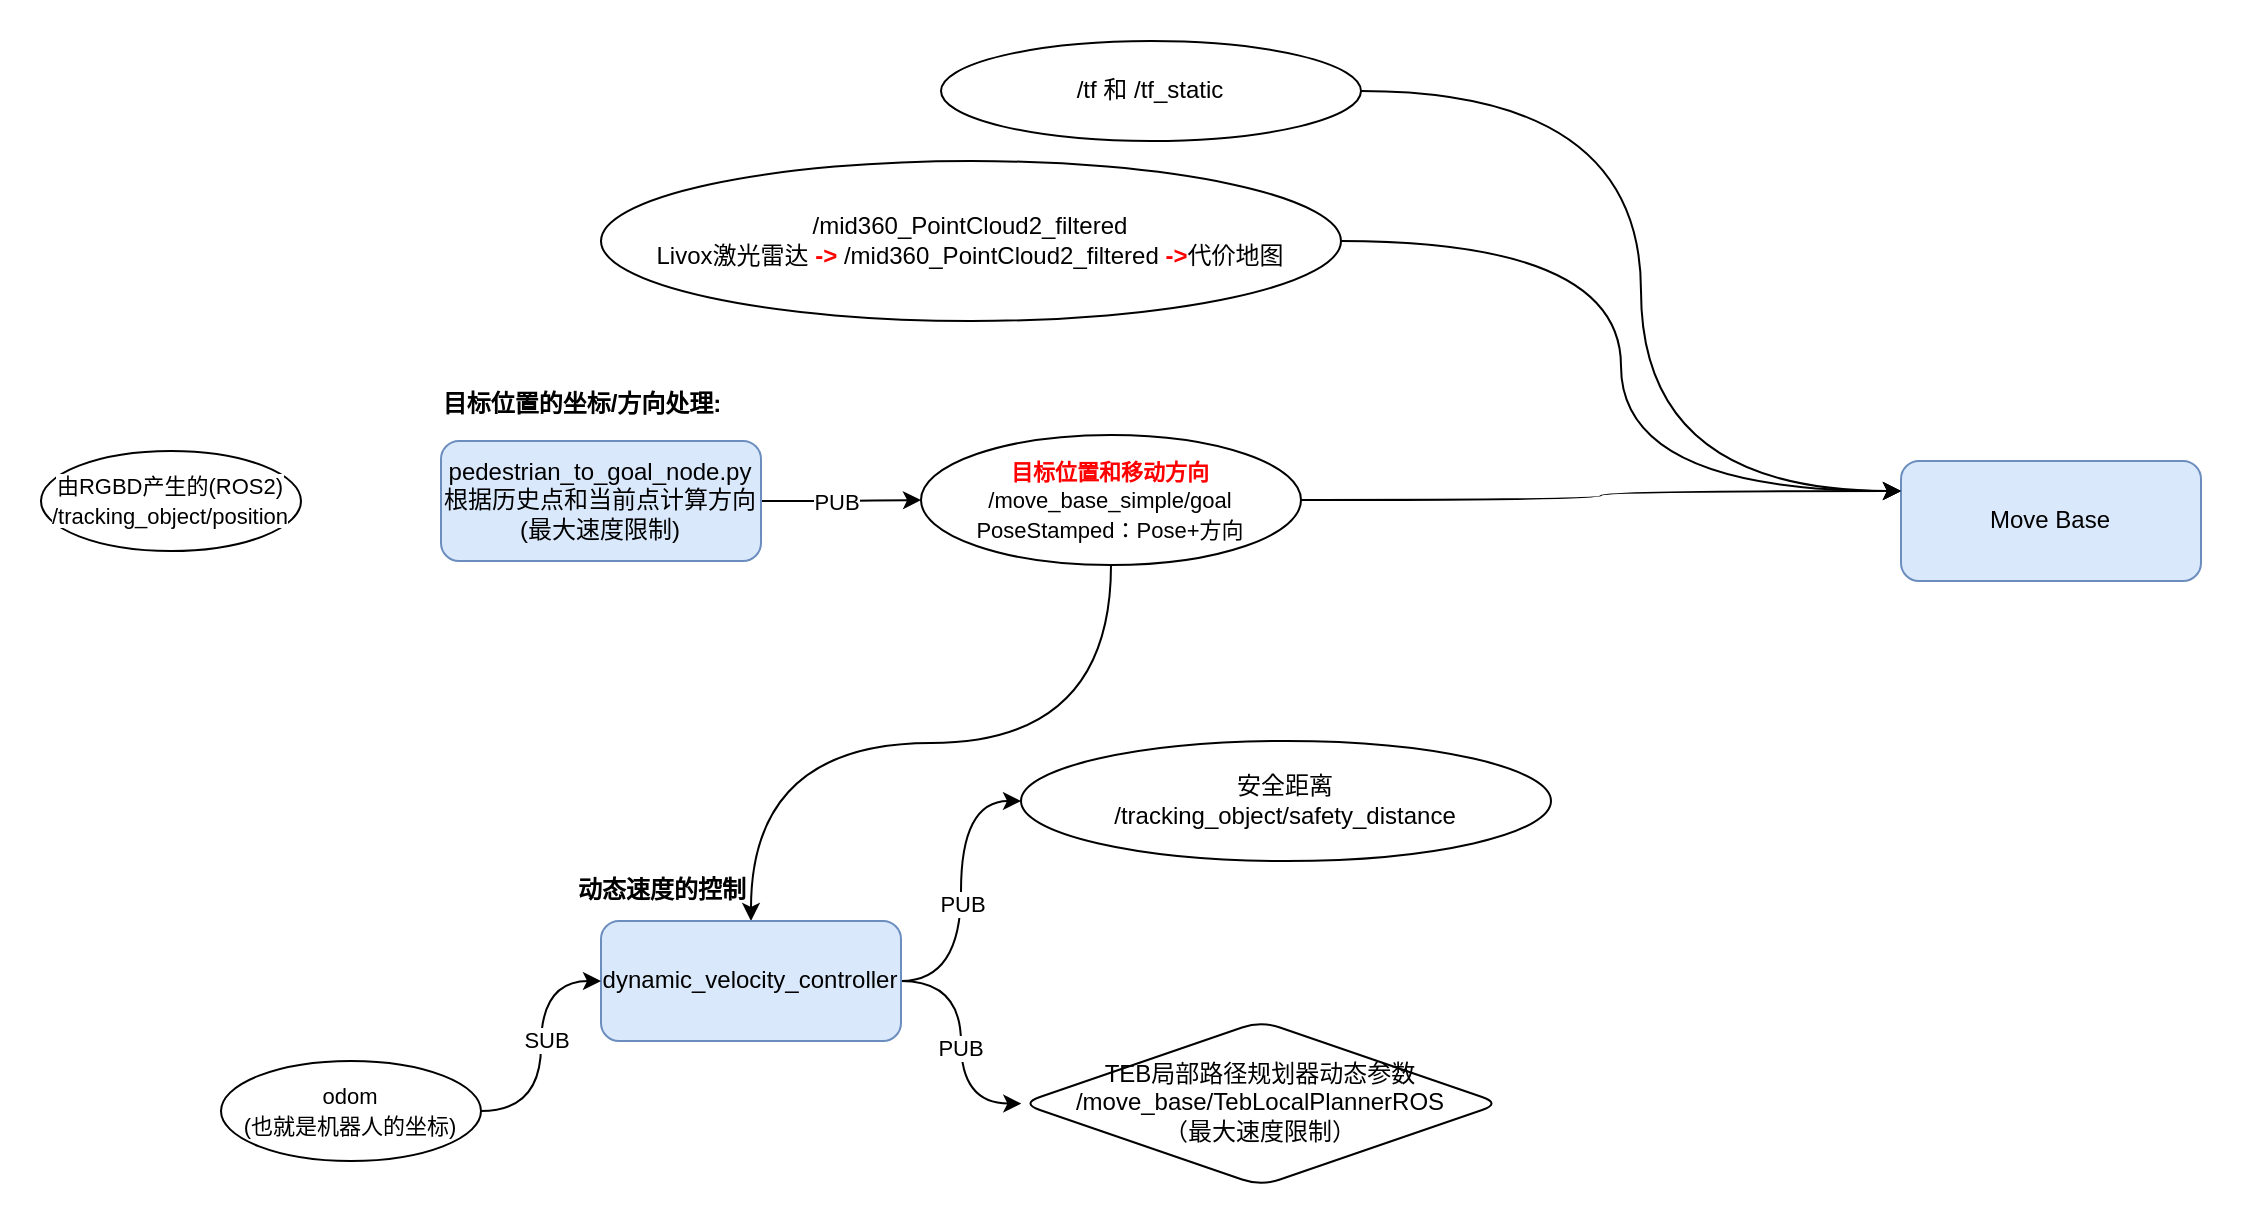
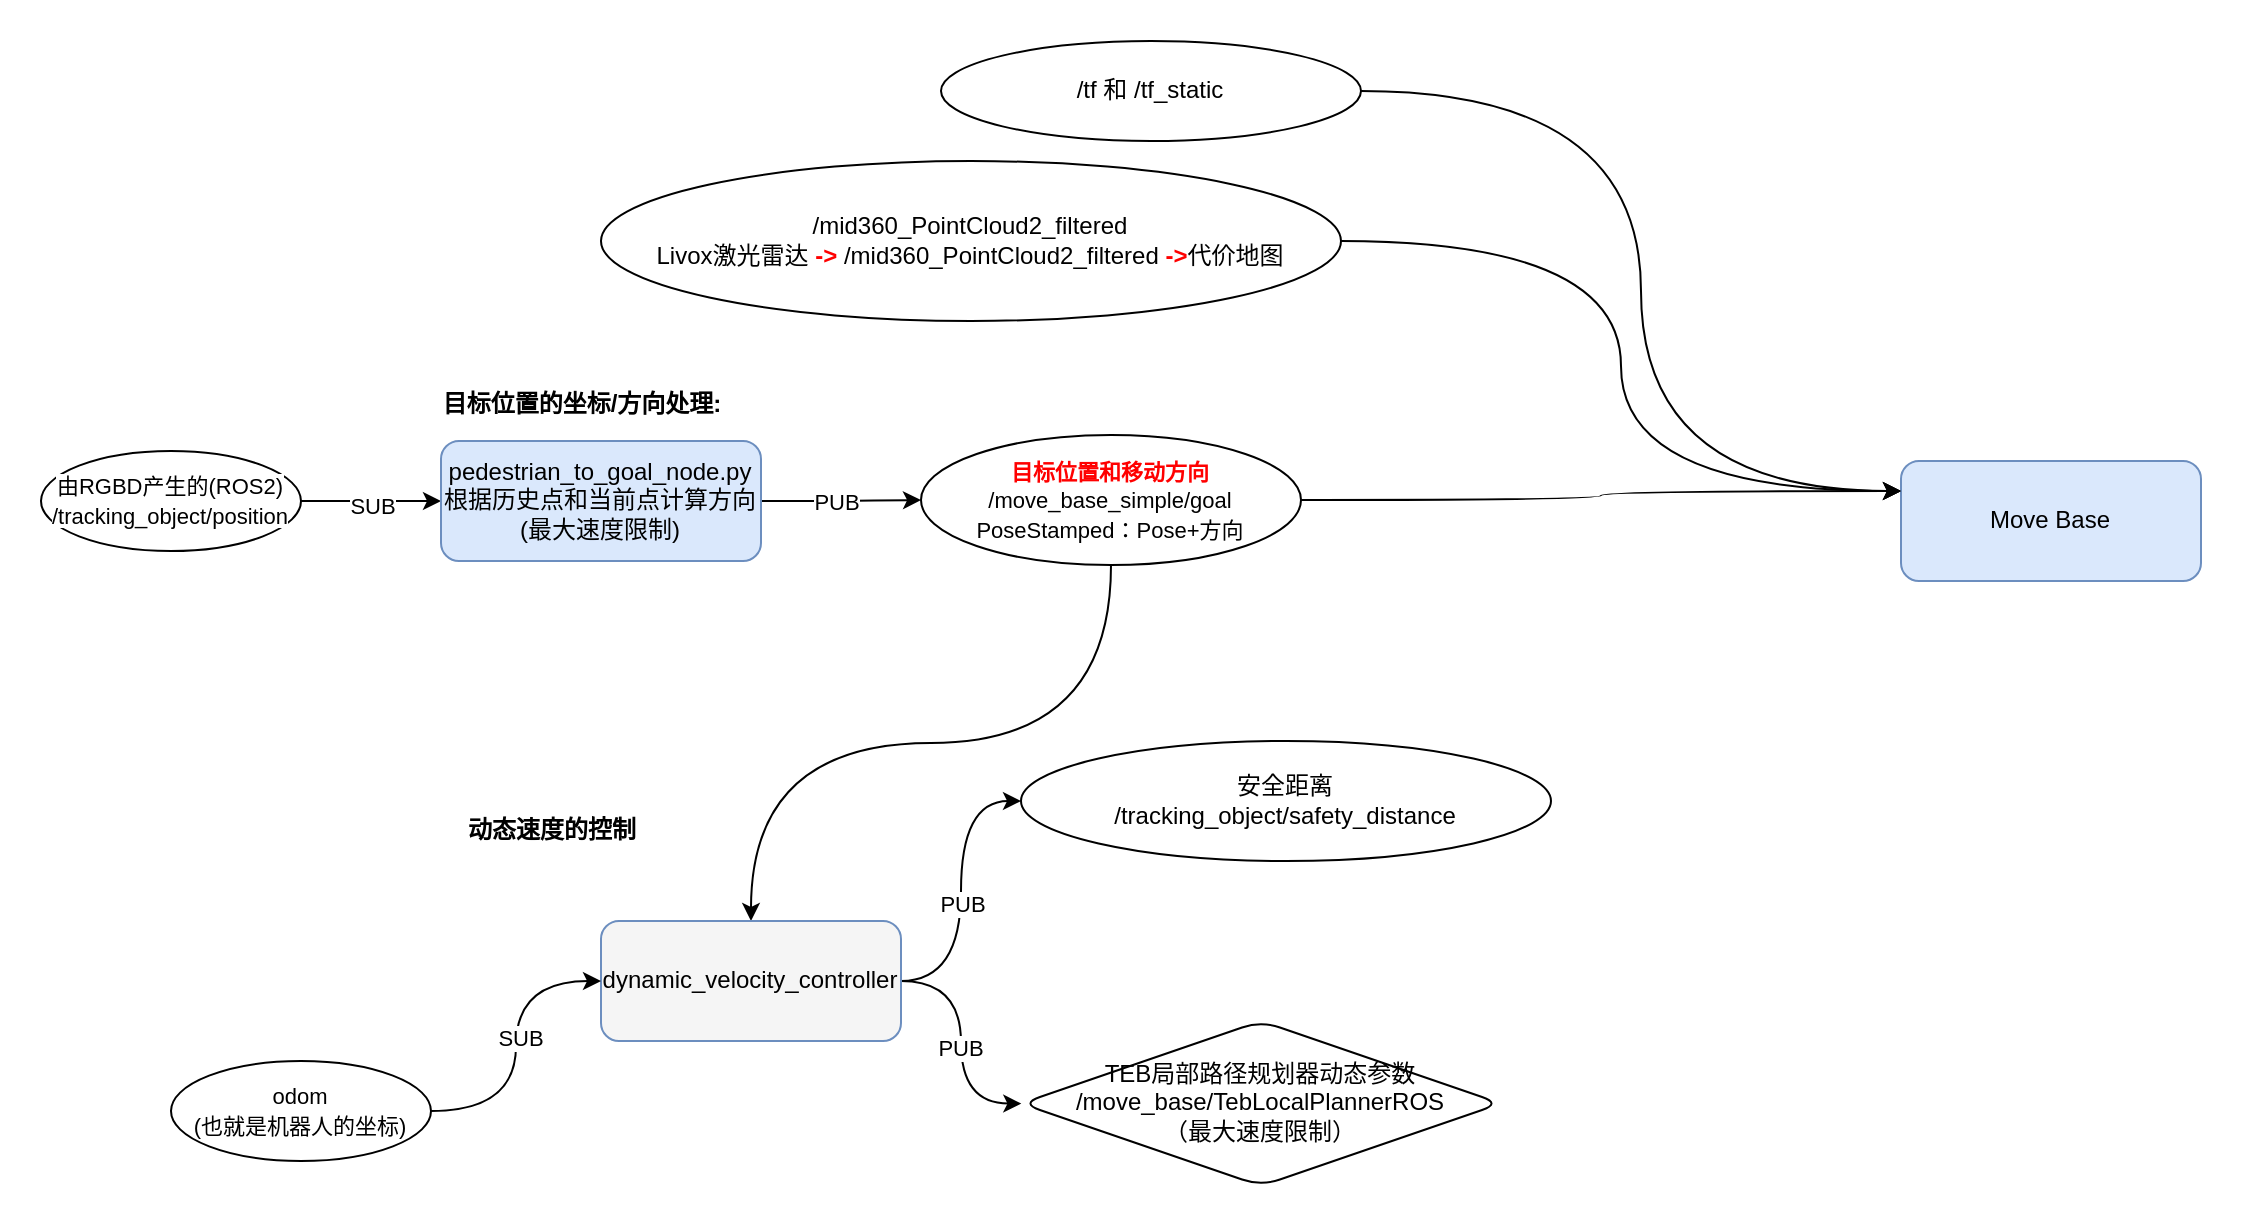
edge "由RGBD产生的(ROS2) /tracking_object/position" -> "pedestrian_to_goal_node.py 根据历史点和当前点计算方向(最大速度限制)": added, label "SUB"
node "动态速度的控制": moved (663, 891) -> (553, 831)
node "dynamic_velocity_controller": fillcolor #dae8fc -> #f5f5f5
node "odom (也就是机器人的坐标)": moved (351, 1111) -> (301, 1111)
